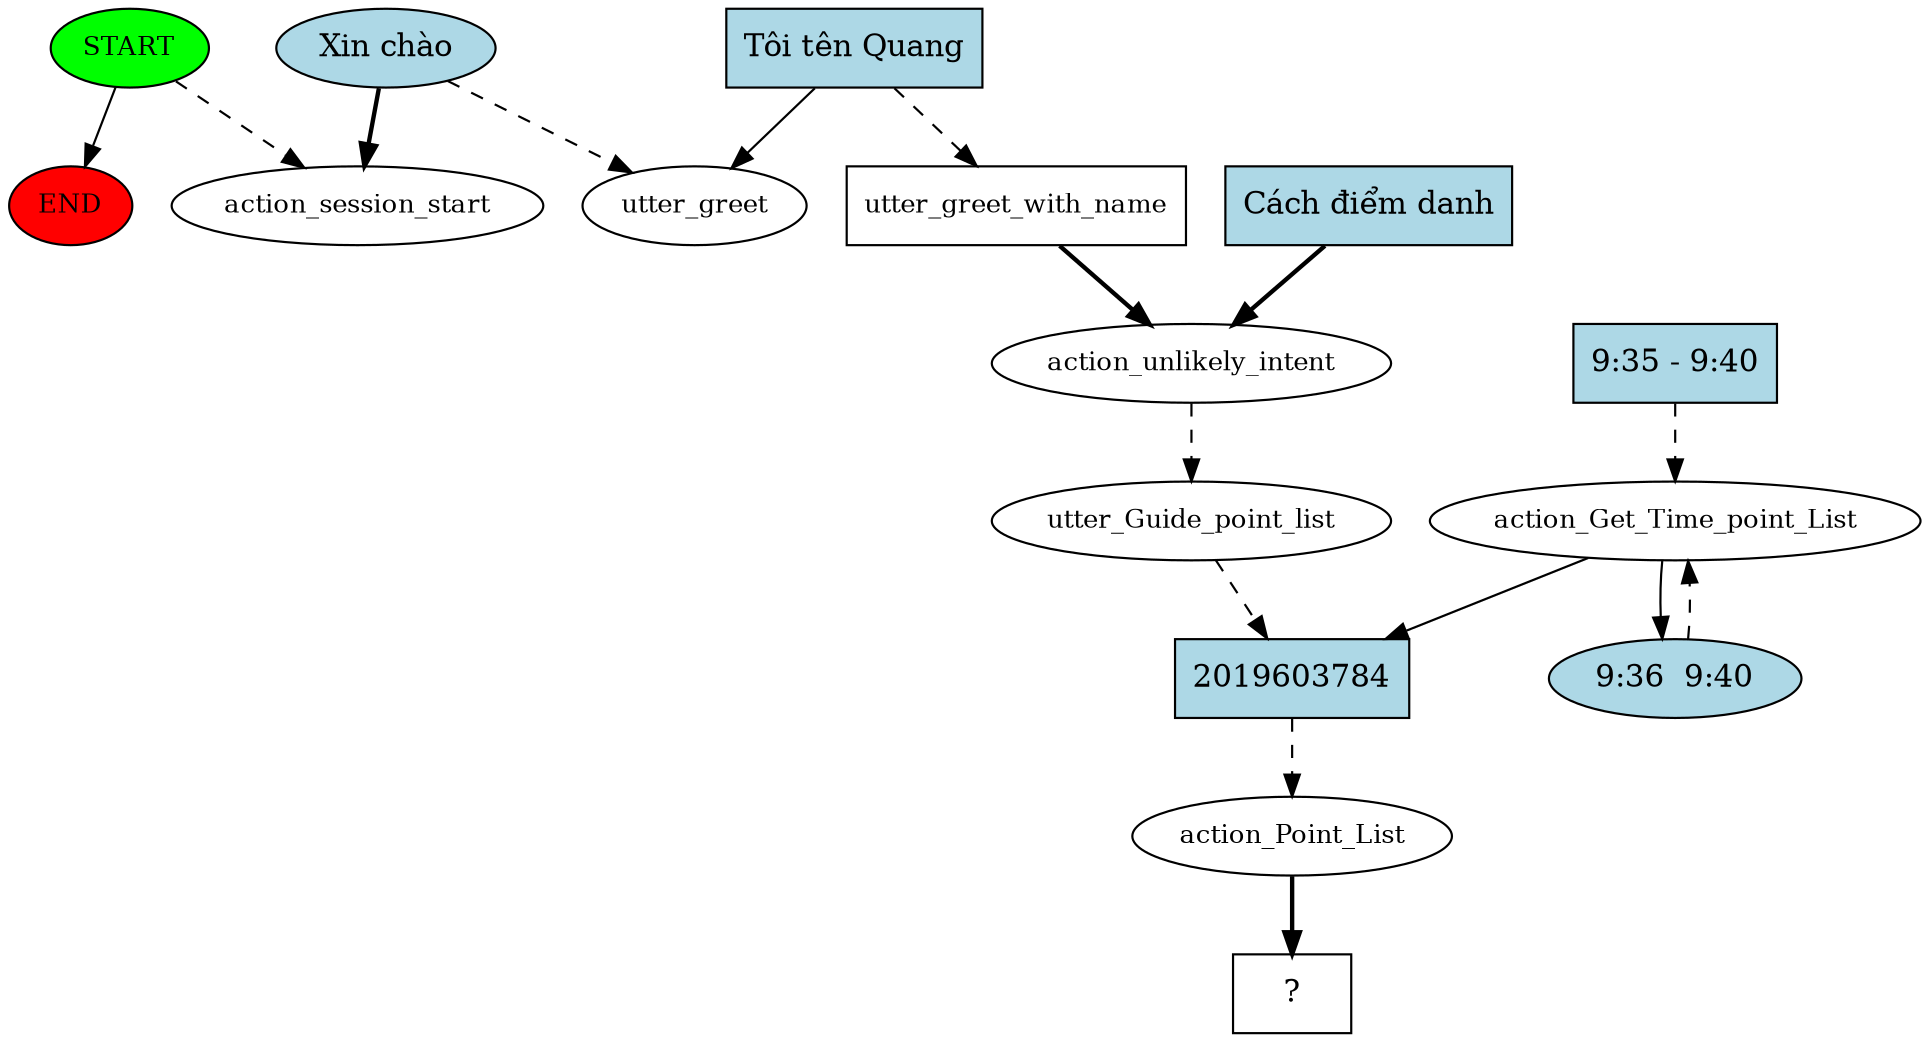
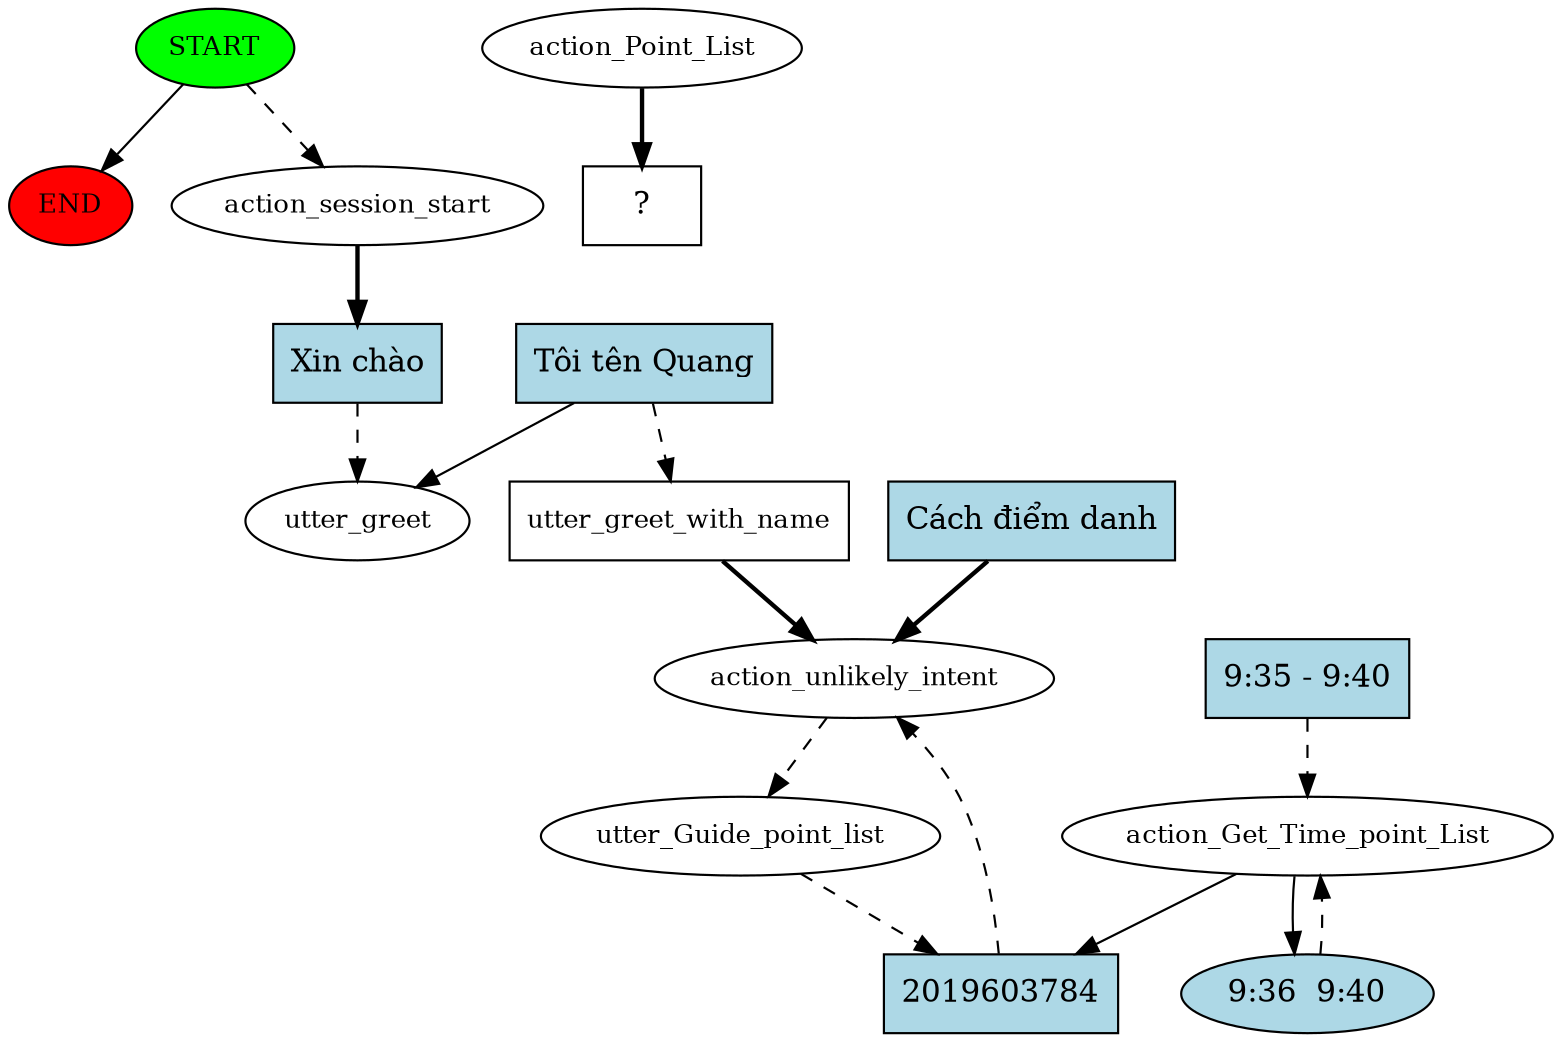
node "Xin chào": shape ellipse -> box
edge "Xin chào" -> "action_session_start": reversed
edge "2019603784" -> "action_Point_List": now "2019603784" -> "action_unlikely_intent"
